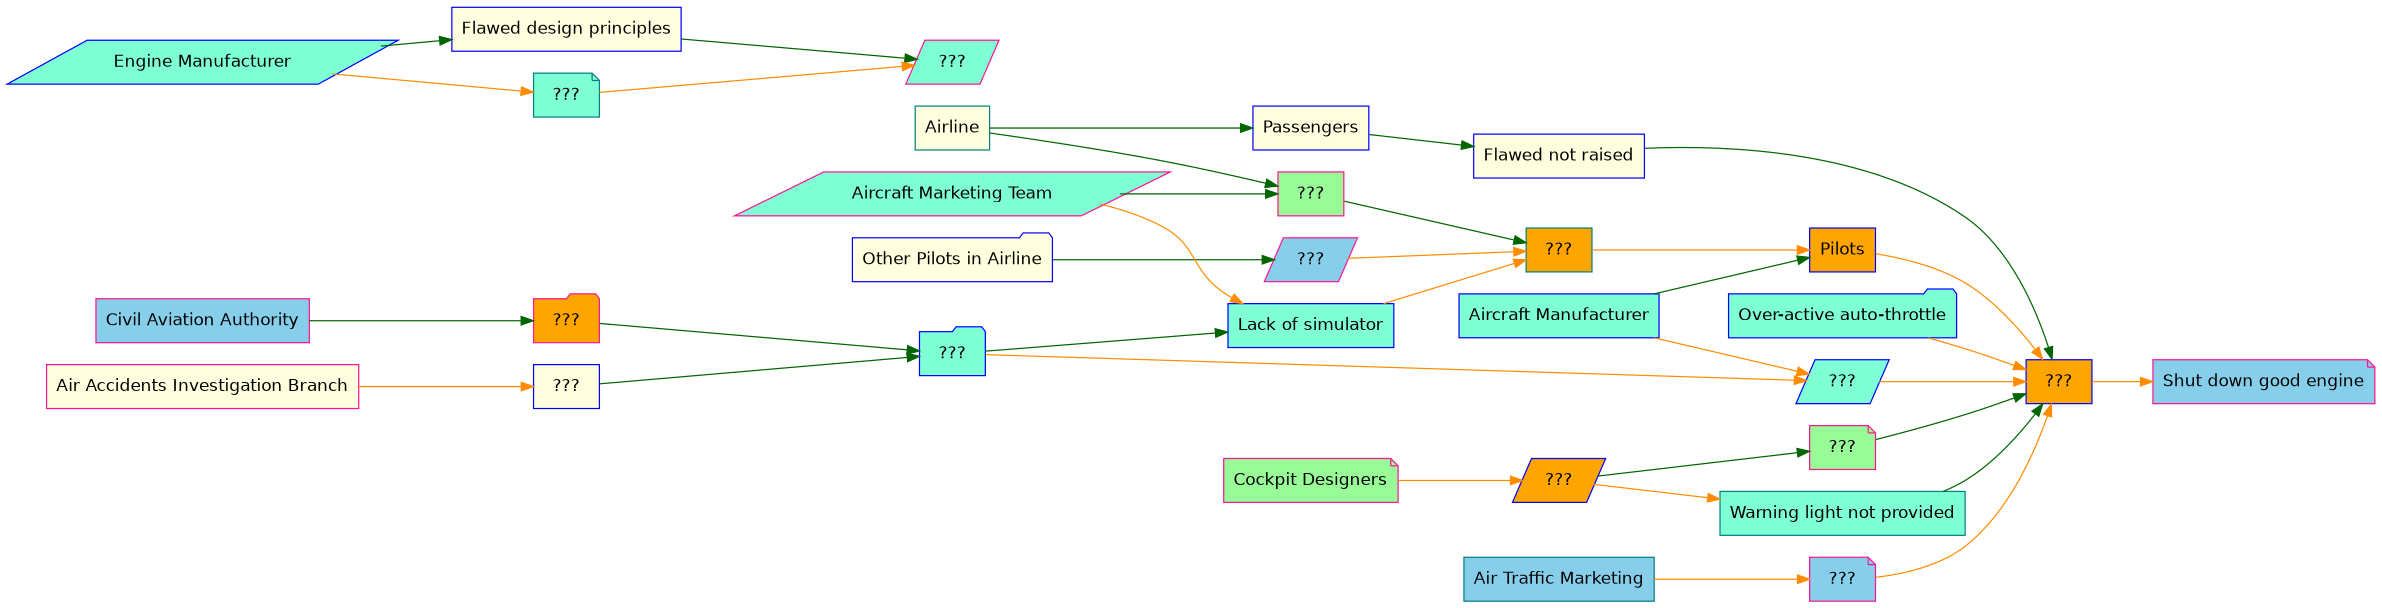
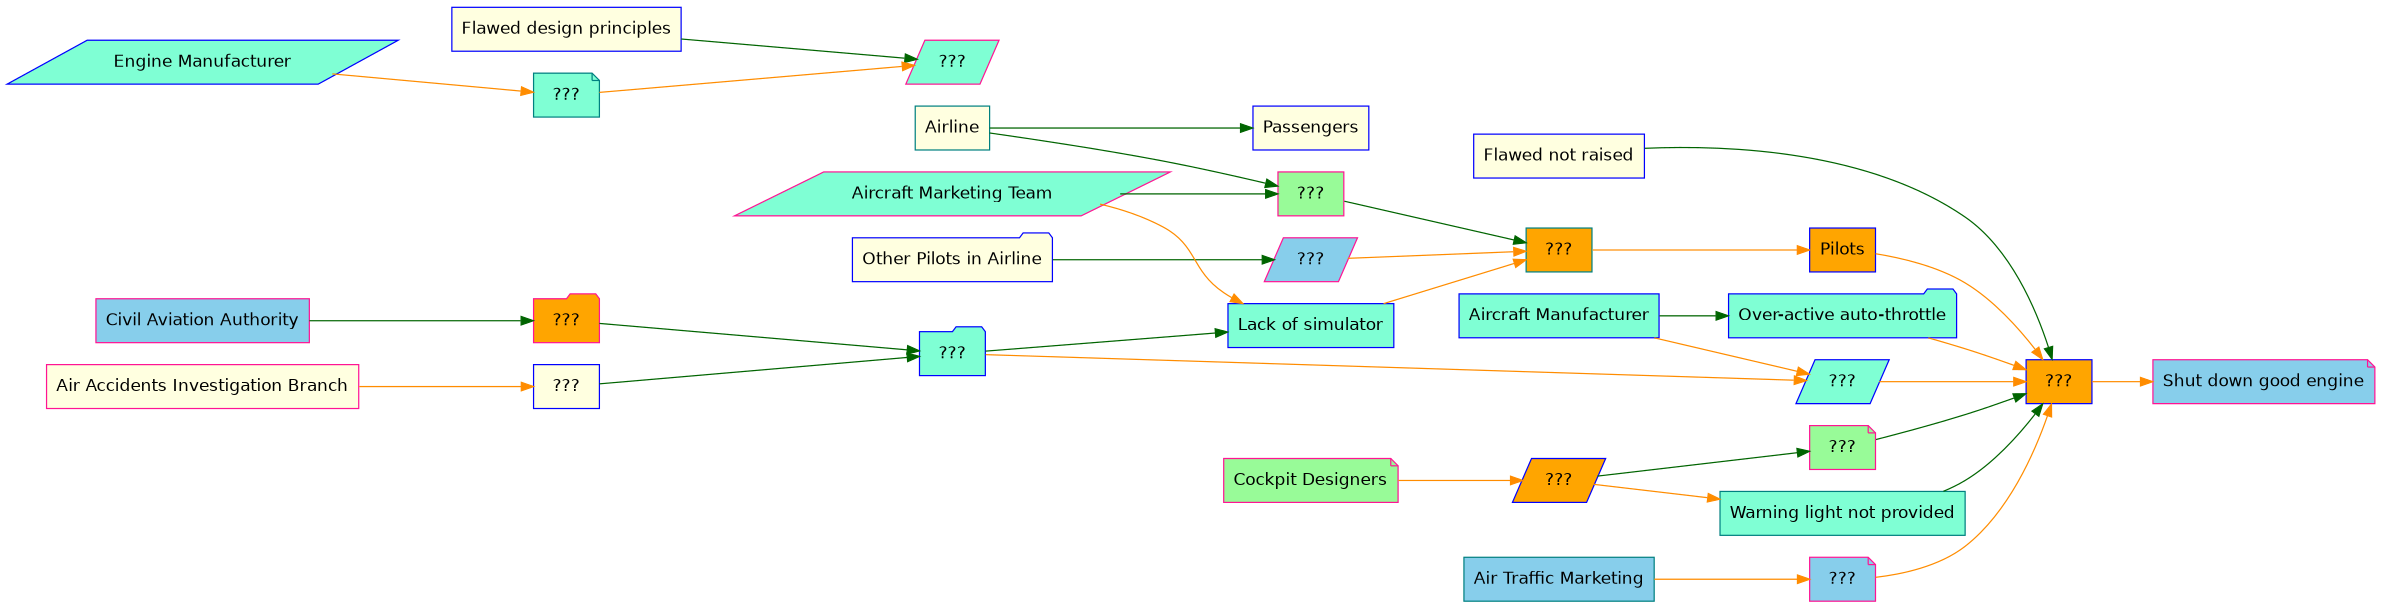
edge "Engine Manufacturer" -> "Flawed design principles": removed
edge "Passengers" -> "Flawed not raised": removed
edge "Aircraft Manufacturer" -> "Pilots": now "Aircraft Manufacturer" -> "Over-active auto-throttle"
